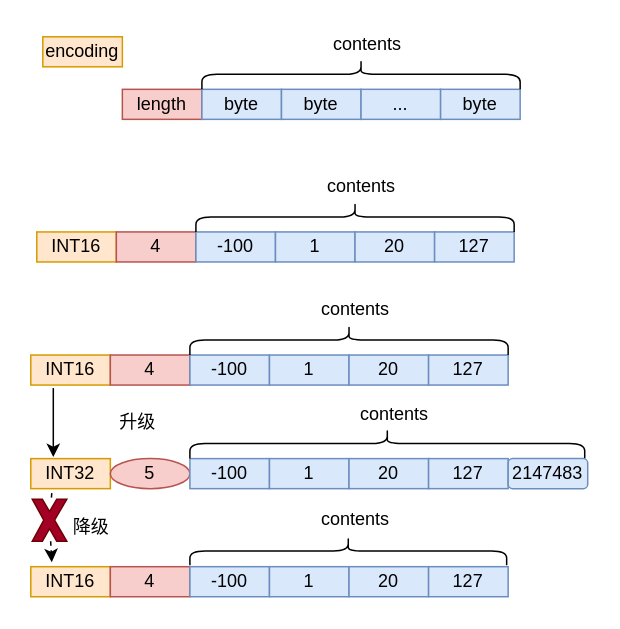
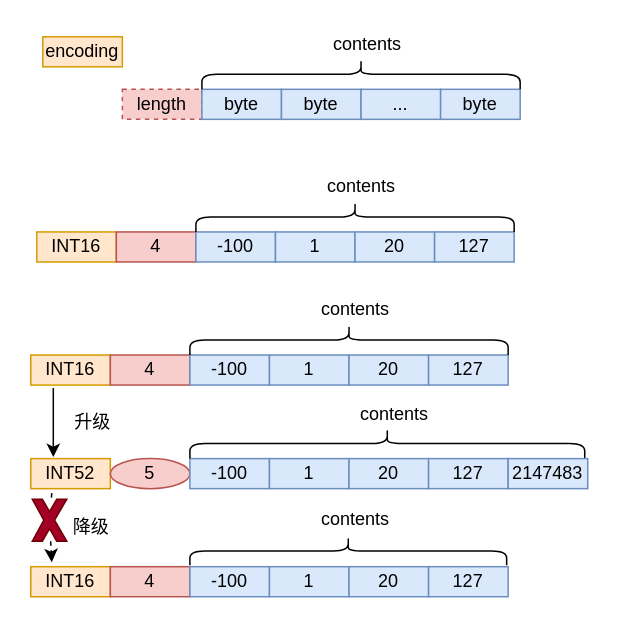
node "length": style solid -> dashed
node "升级": moved (137, 422) -> (92, 422)
node "INT32": label "INT32" -> "INT52"
node "2147483": shape rounded rectangle -> rectangle
